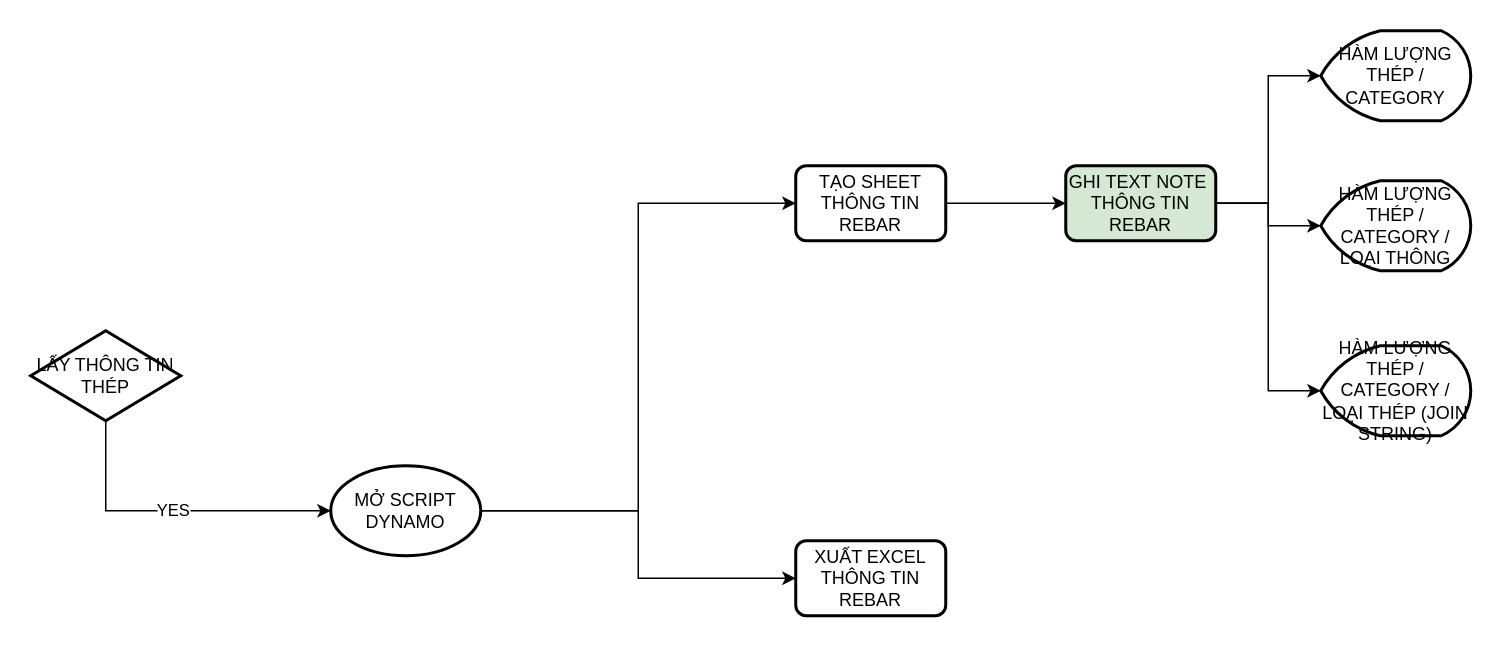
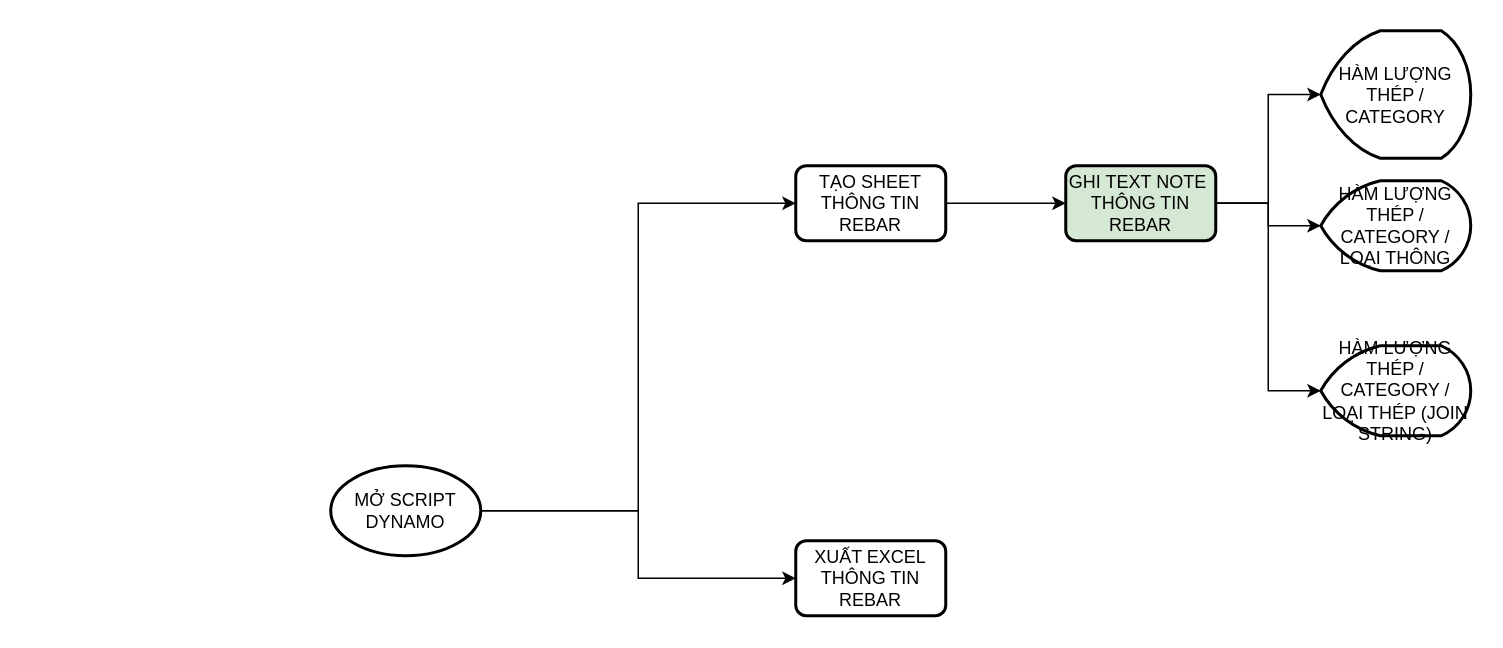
node "HÀM LƯỢNG THÉP / CATEGORY": size 150x90 -> 150x128
node "LẤY THÔNG TIN THÉP": removed
edge "LẤY THÔNG TIN THÉP" -> "MỞ SCRIPT DYNAMO": removed, label "YES"
